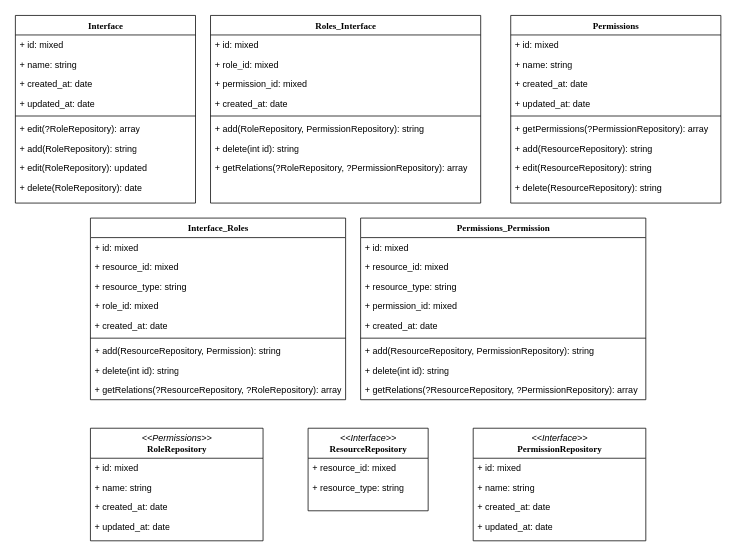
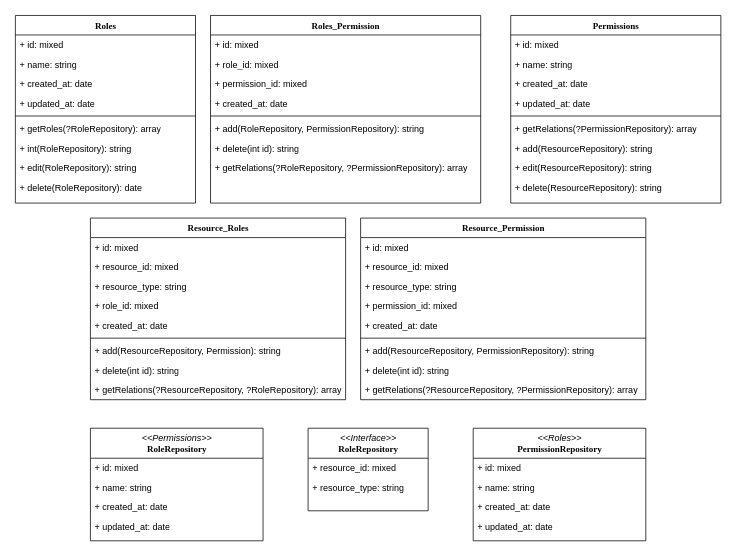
node "Interface": label "Interface" -> "Roles"
node "Roles_Interface": label "Roles_Interface" -> "Roles_Permission"
node "+ edit(?RoleRepository): array": label "+ edit(?RoleRepository): array" -> "+ getRoles(?RoleRepository): array"
node "+ getPermissions(?PermissionRepository): array": label "+ getPermissions(?PermissionRepository): array" -> "+ getRelations(?PermissionRepository): array"
node "+ add(RoleRepository): string": label "+ add(RoleRepository): string" -> "+ int(RoleRepository): string"
node "+ edit(RoleRepository): updated": label "+ edit(RoleRepository): updated" -> "+ edit(RoleRepository): string"
node "Interface_Roles": label "Interface_Roles" -> "Resource_Roles"
node "Permissions_Permission": label "Permissions_Permission" -> "Resource_Permission"
node "<<Interface>> ResourceRepository": label "<<Interface>> ResourceRepository" -> "<<Interface>> RoleRepository"
node "<<Interface>> PermissionRepository": label "<<Interface>> PermissionRepository" -> "<<Roles>> PermissionRepository"
